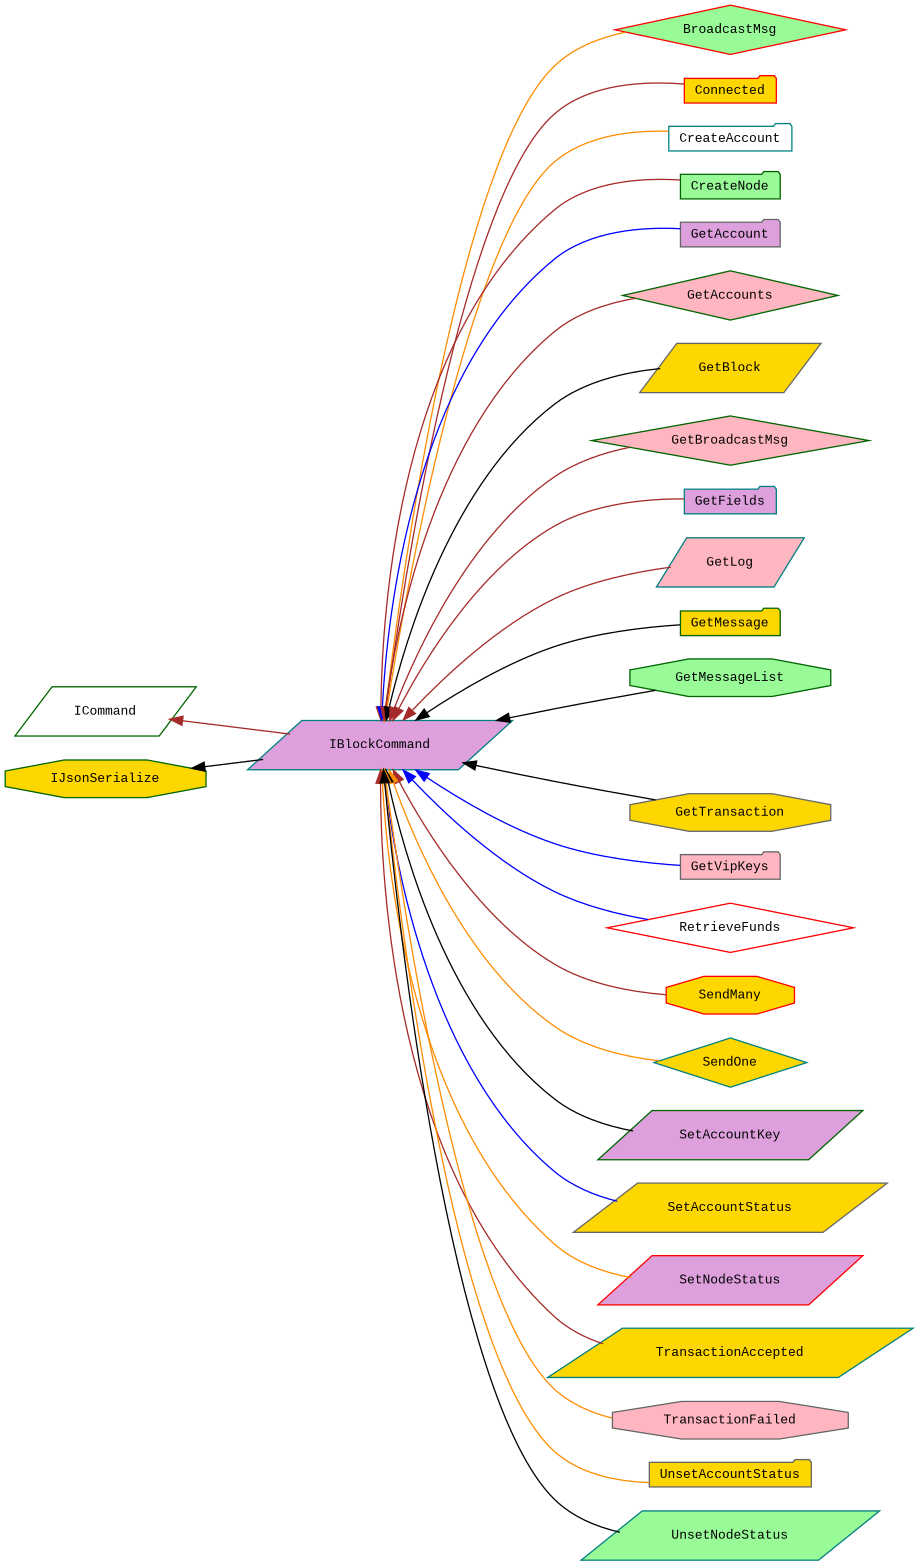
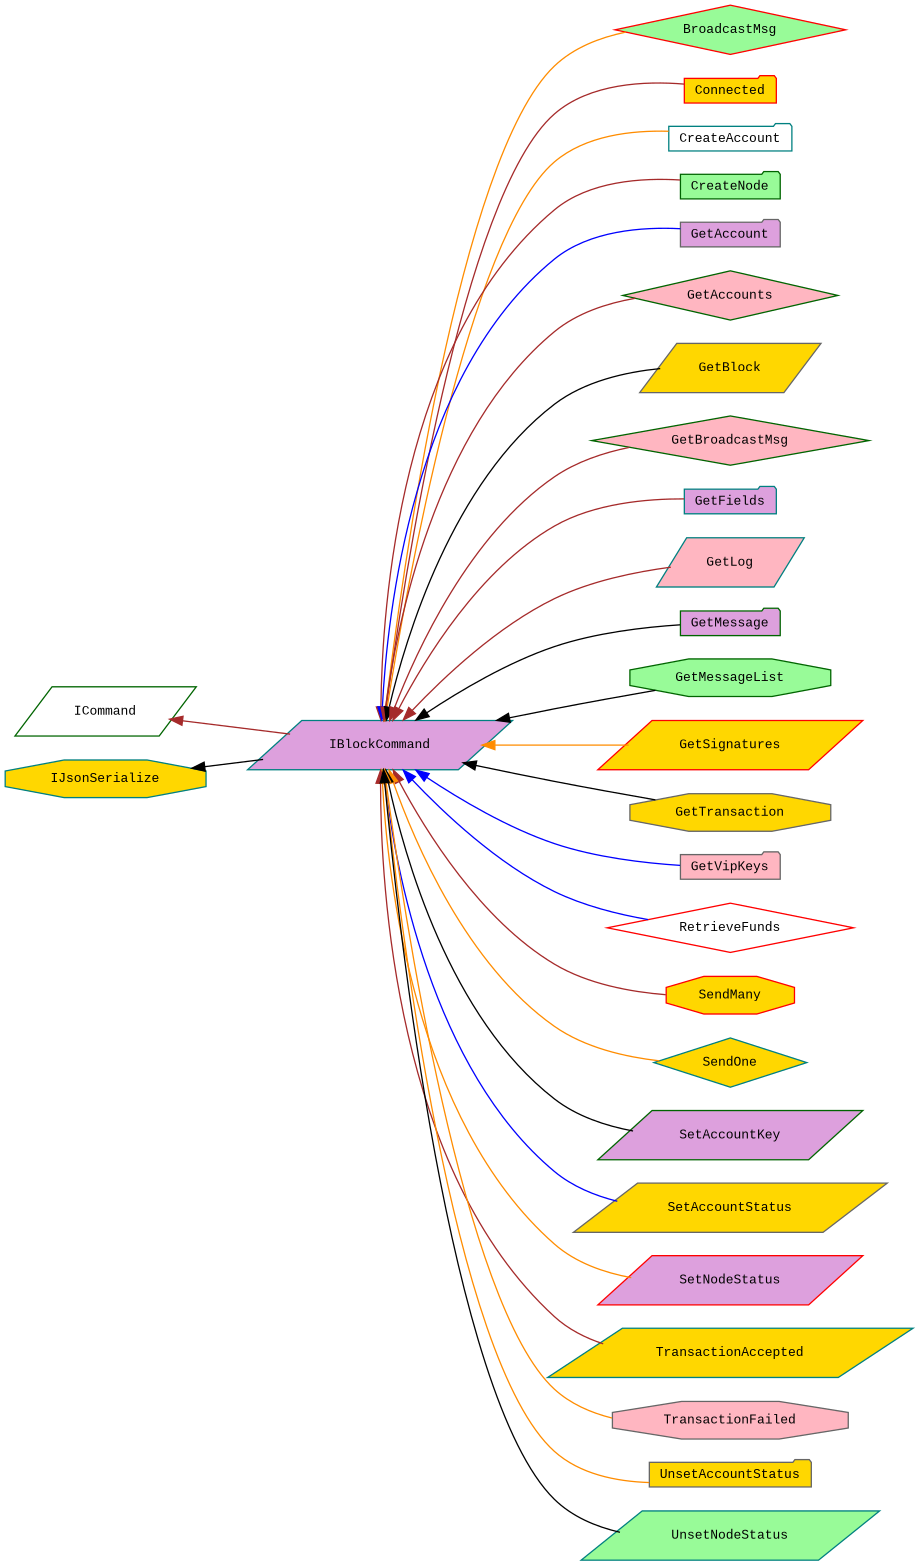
node "GetMessage": fillcolor gold -> plum
node "GetSignatures": added
node "IJsonSerialize": color darkgreen -> teal
